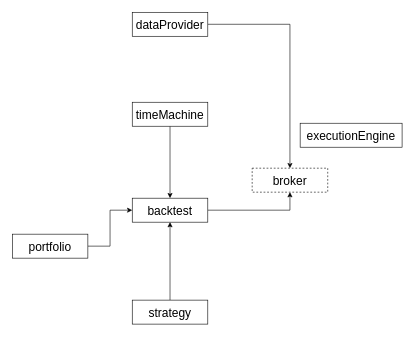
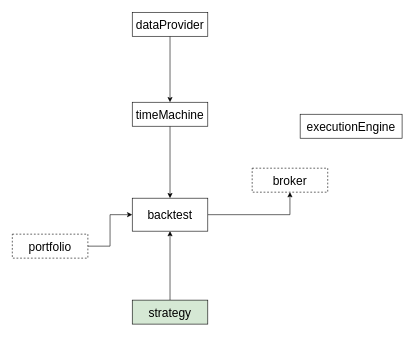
edge "dataProvider" -> "broker": now "dataProvider" -> "timeMachine"
node "executionEngine": moved (351, 135) -> (351, 126)
node "backtest": size 76x24 -> 76x33
node "portfolio": style solid -> dashed
node "strategy": fillcolor #ffffff -> #d5e8d4
